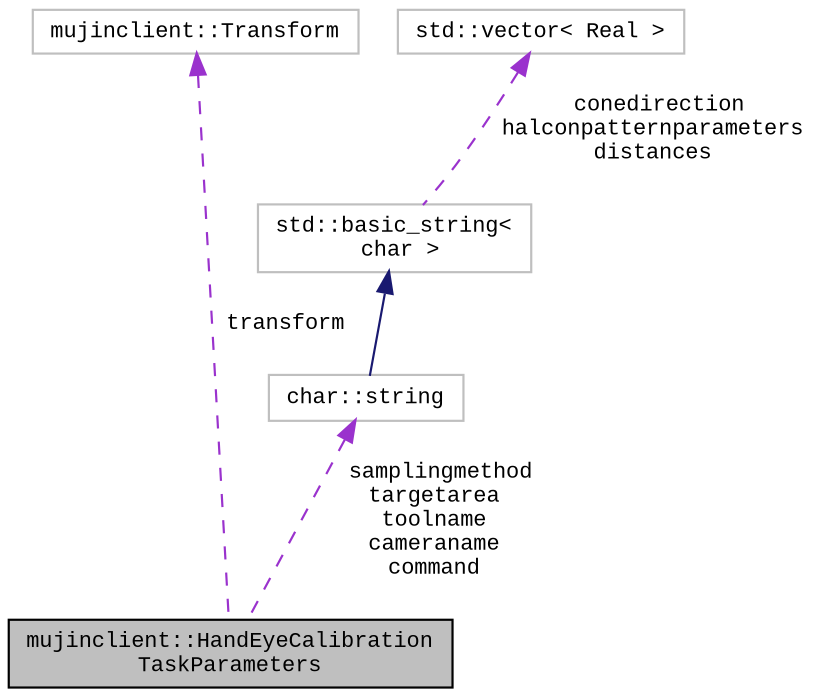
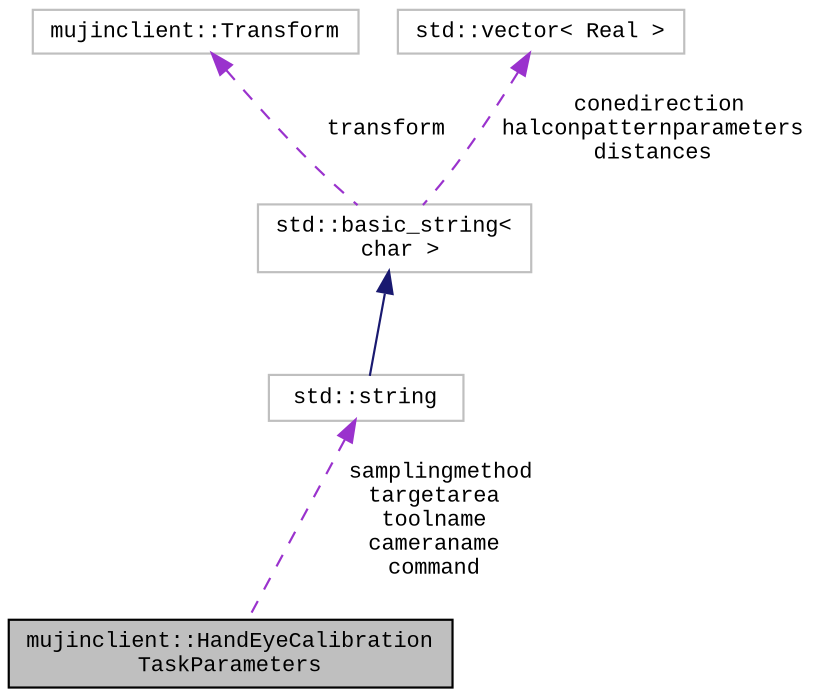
edge "mujinclient::HandEyeCalibration TaskParameters" -> "mujinclient::Transform": now "std::basic_string< char >" -> "mujinclient::Transform"
node "char::string": label "char::string" -> "std::string"
